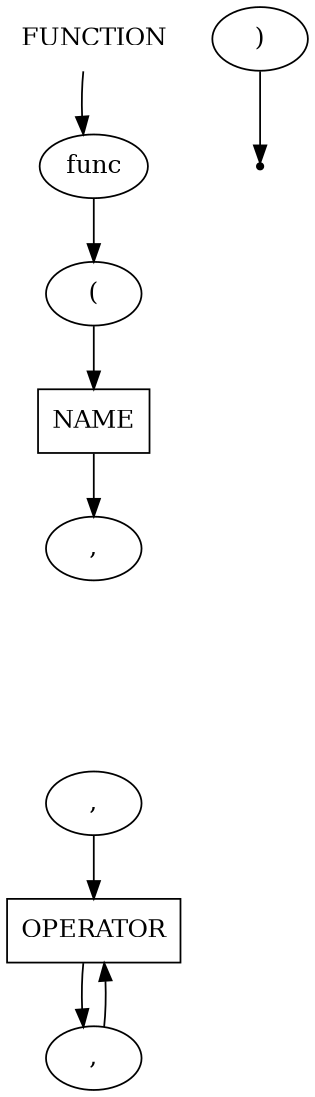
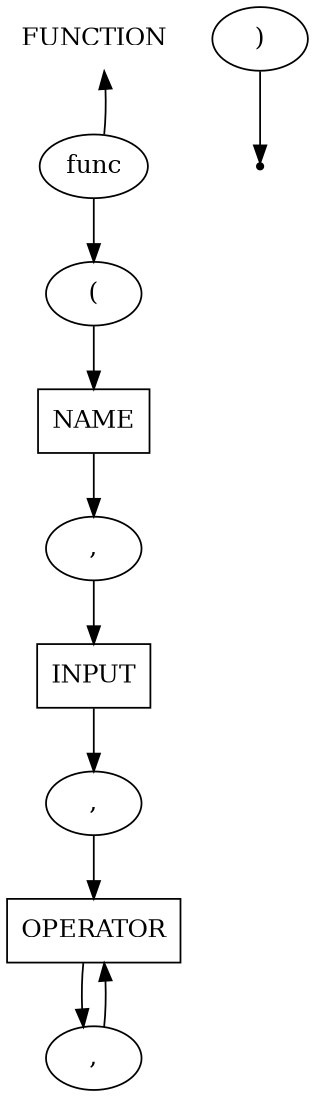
edge "FUNCTION" -> "func": reversed
node "INPUT": added
